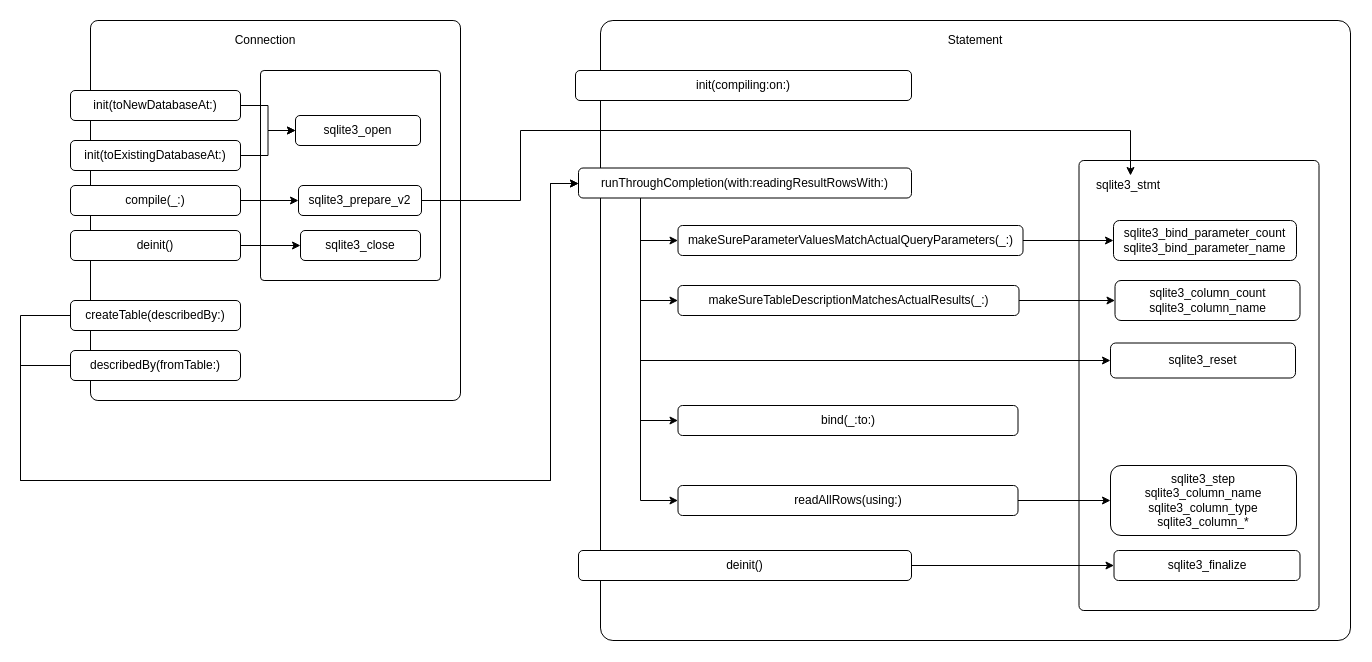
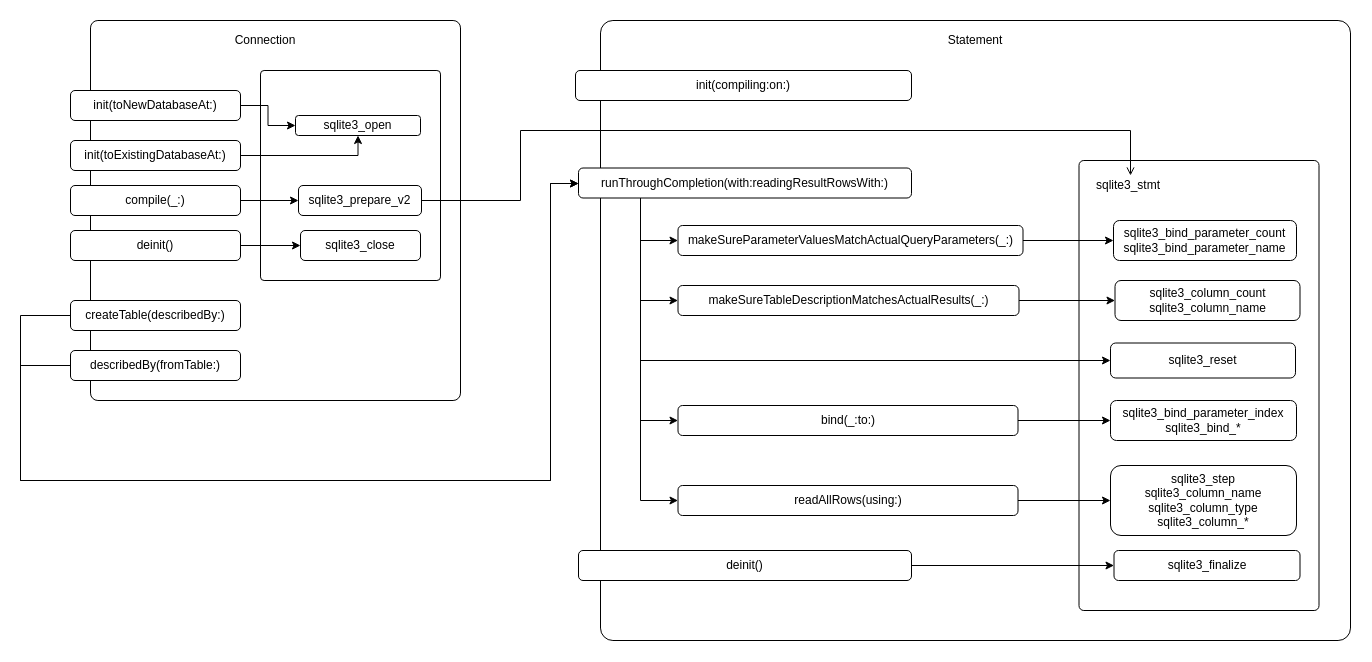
node "sqlite3_open": size 125x30 -> 125x20
edge "sqlite3_prepare_v2" -> "sqlite3_stmt": arrowhead classic -> open
edge "bind(_:to:)" -> "sqlite3_bind_parameter_index sqlite3_bind_*": added
node "sqlite3_bind_parameter_index sqlite3_bind_*": added
